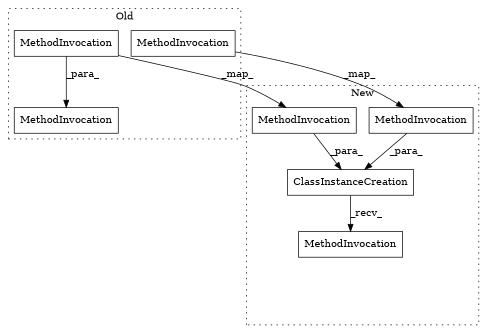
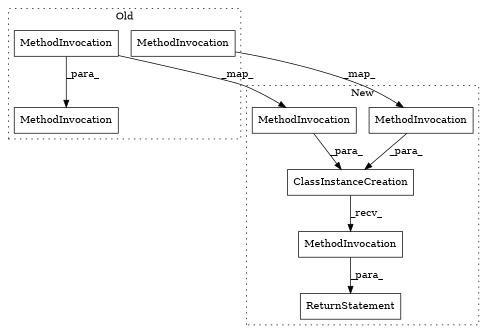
node "ReturnStatement": added
